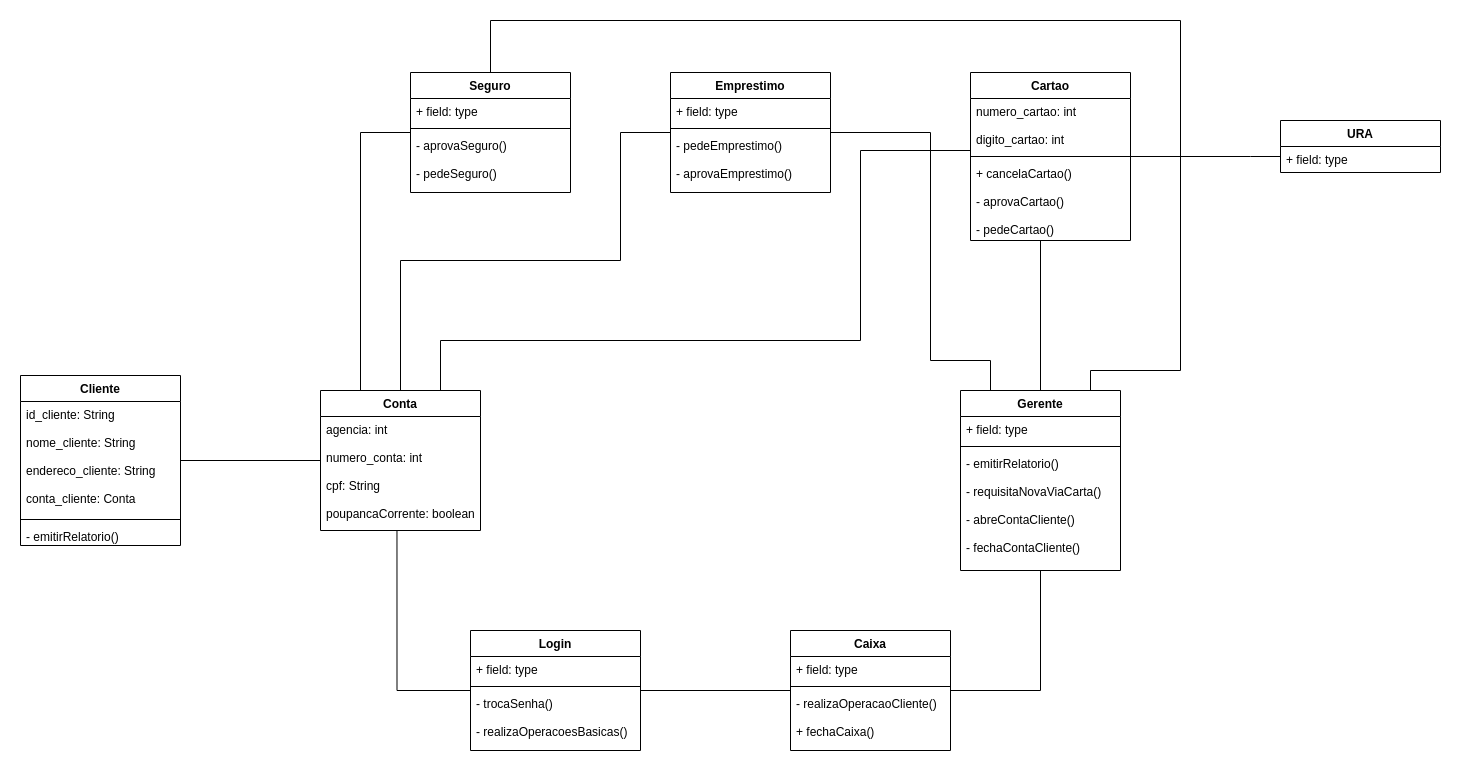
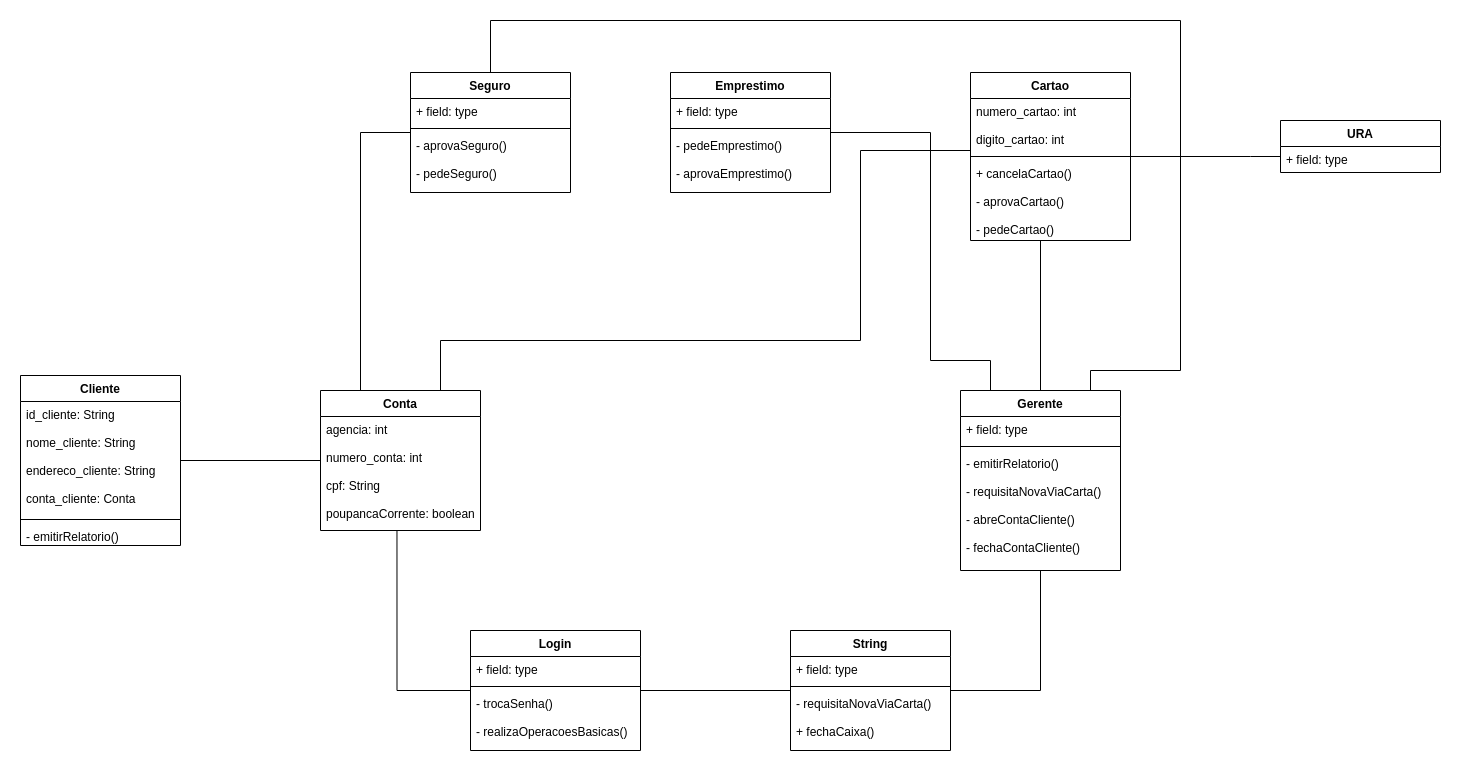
edge "Emprestimo" -- "Conta": removed
node "Caixa": label "Caixa" -> "String"
node "- realizaOperacaoCliente() + fechaCaixa()": label "- realizaOperacaoCliente() + fechaCaixa()" -> "- requisitaNovaViaCarta() + fechaCaixa()"
